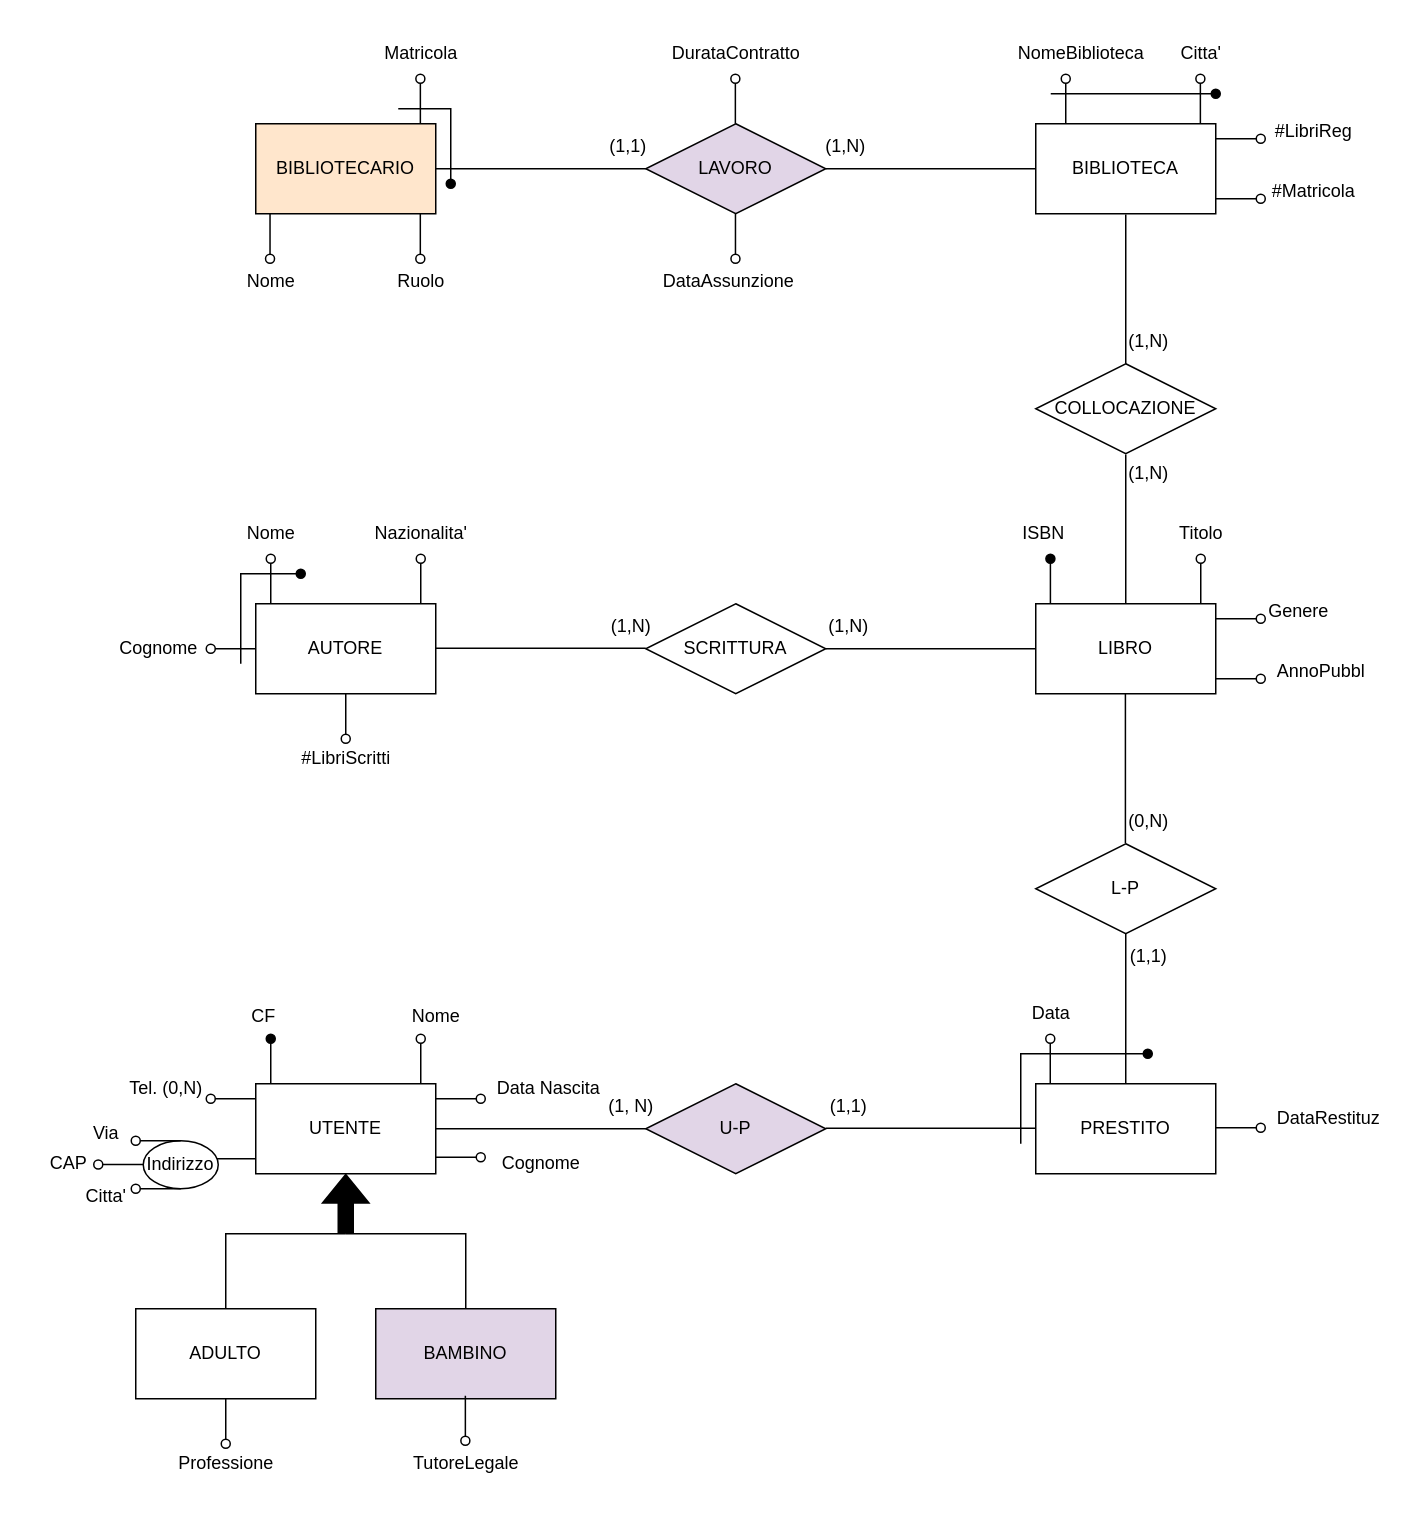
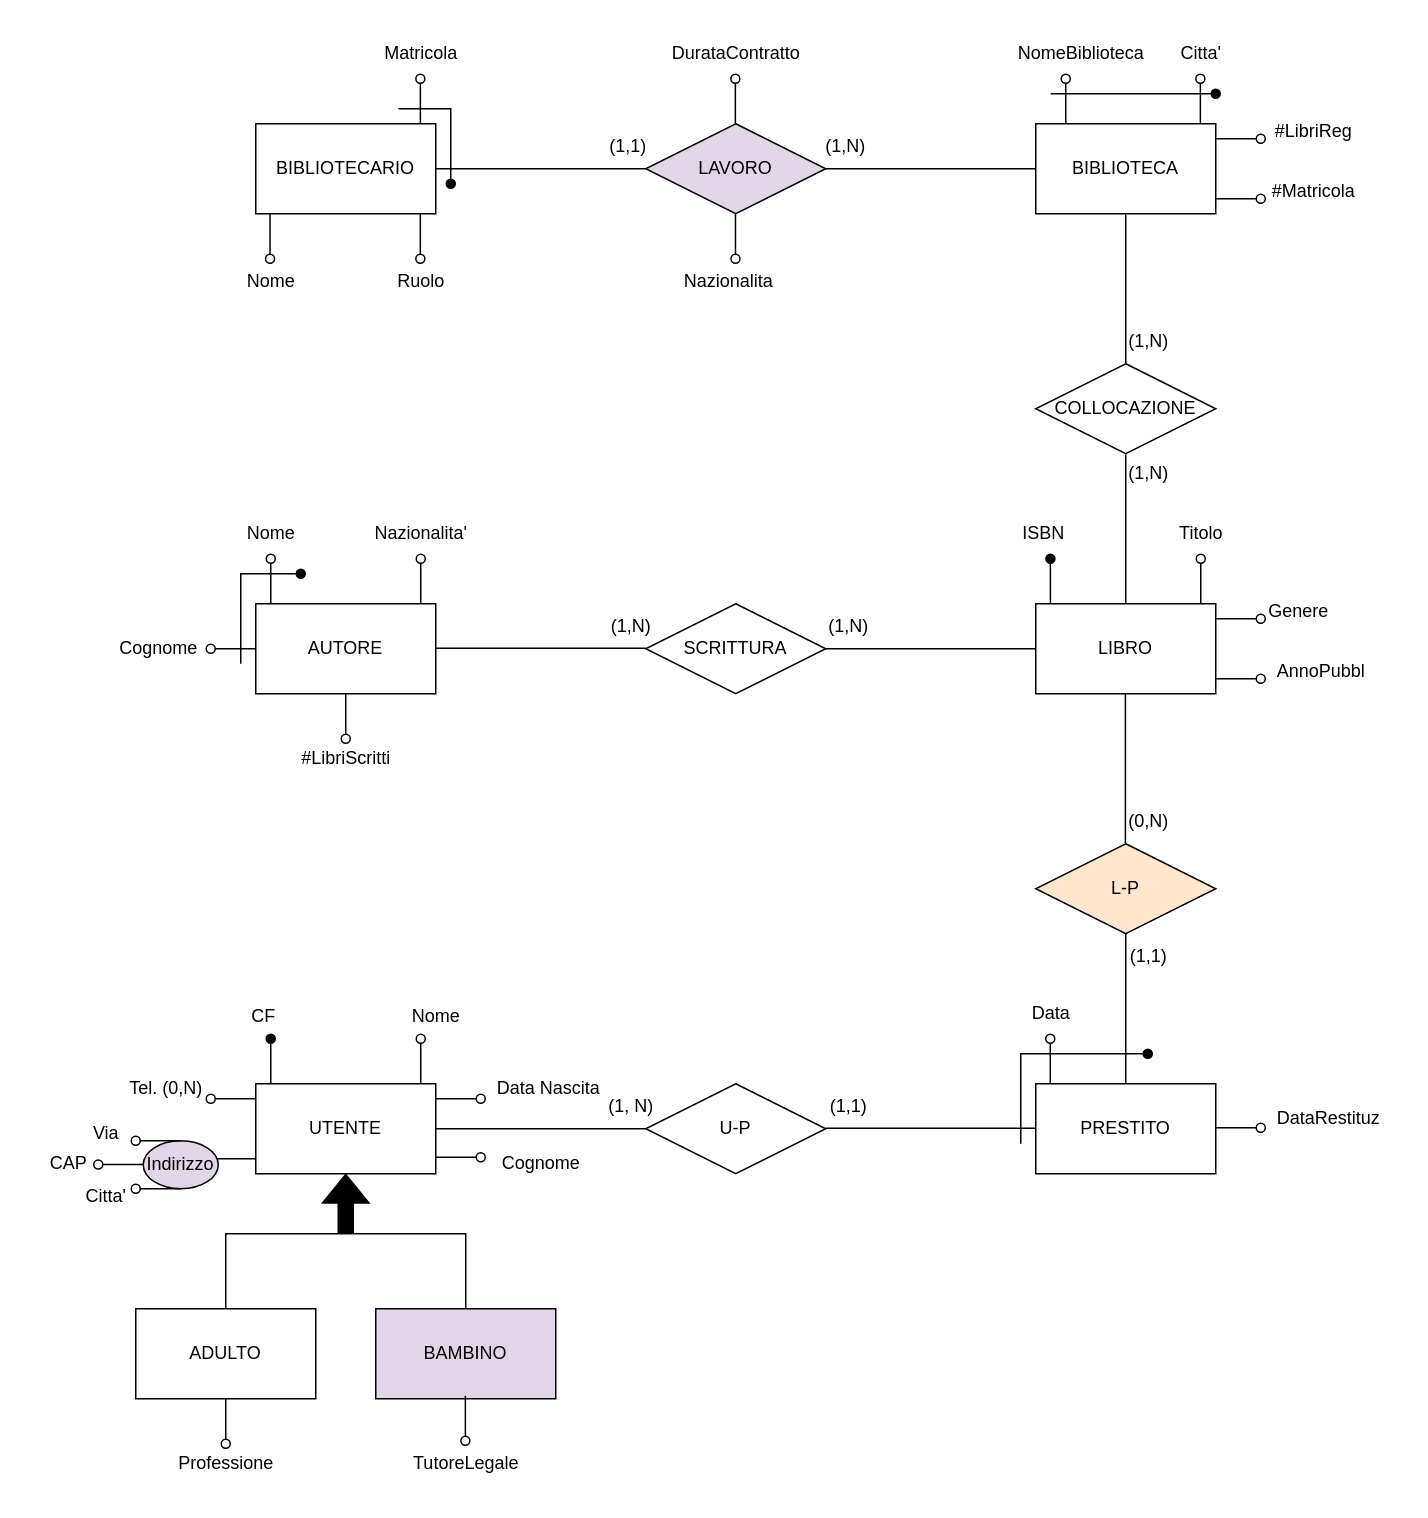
node "BIBLIOTECARIO": fillcolor #ffe6cc -> #ffffff
node "DataAssunzione": label "DataAssunzione" -> "Nazionalita"
node "L-P": fillcolor #ffffff -> #ffe6cc
node "U-P": fillcolor #e1d5e7 -> #ffffff
node "Indirizzo": fillcolor #ffffff -> #e1d5e7
